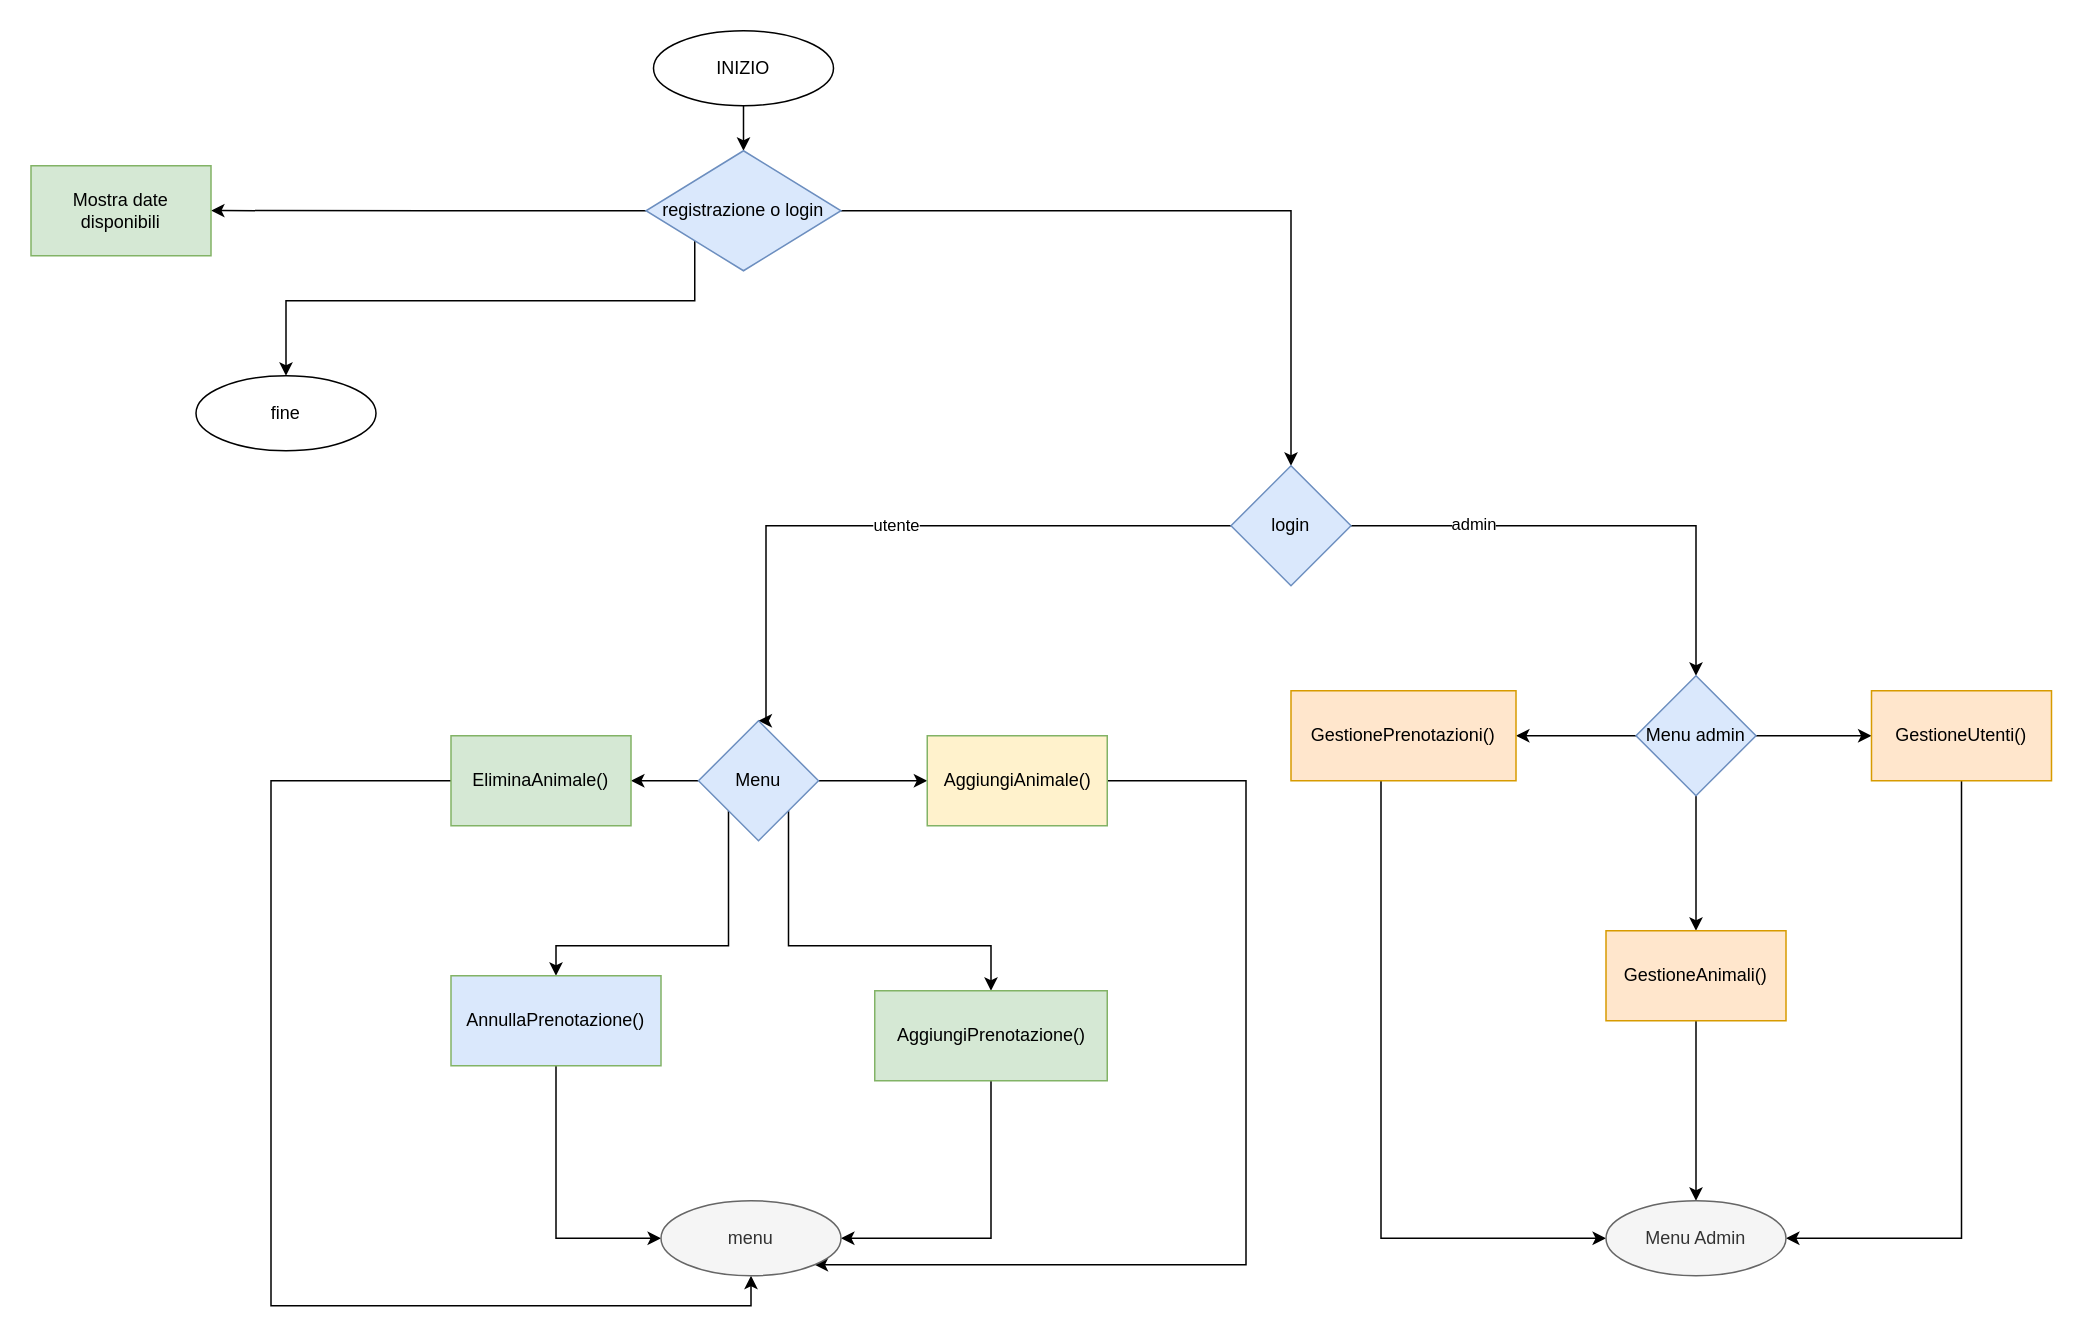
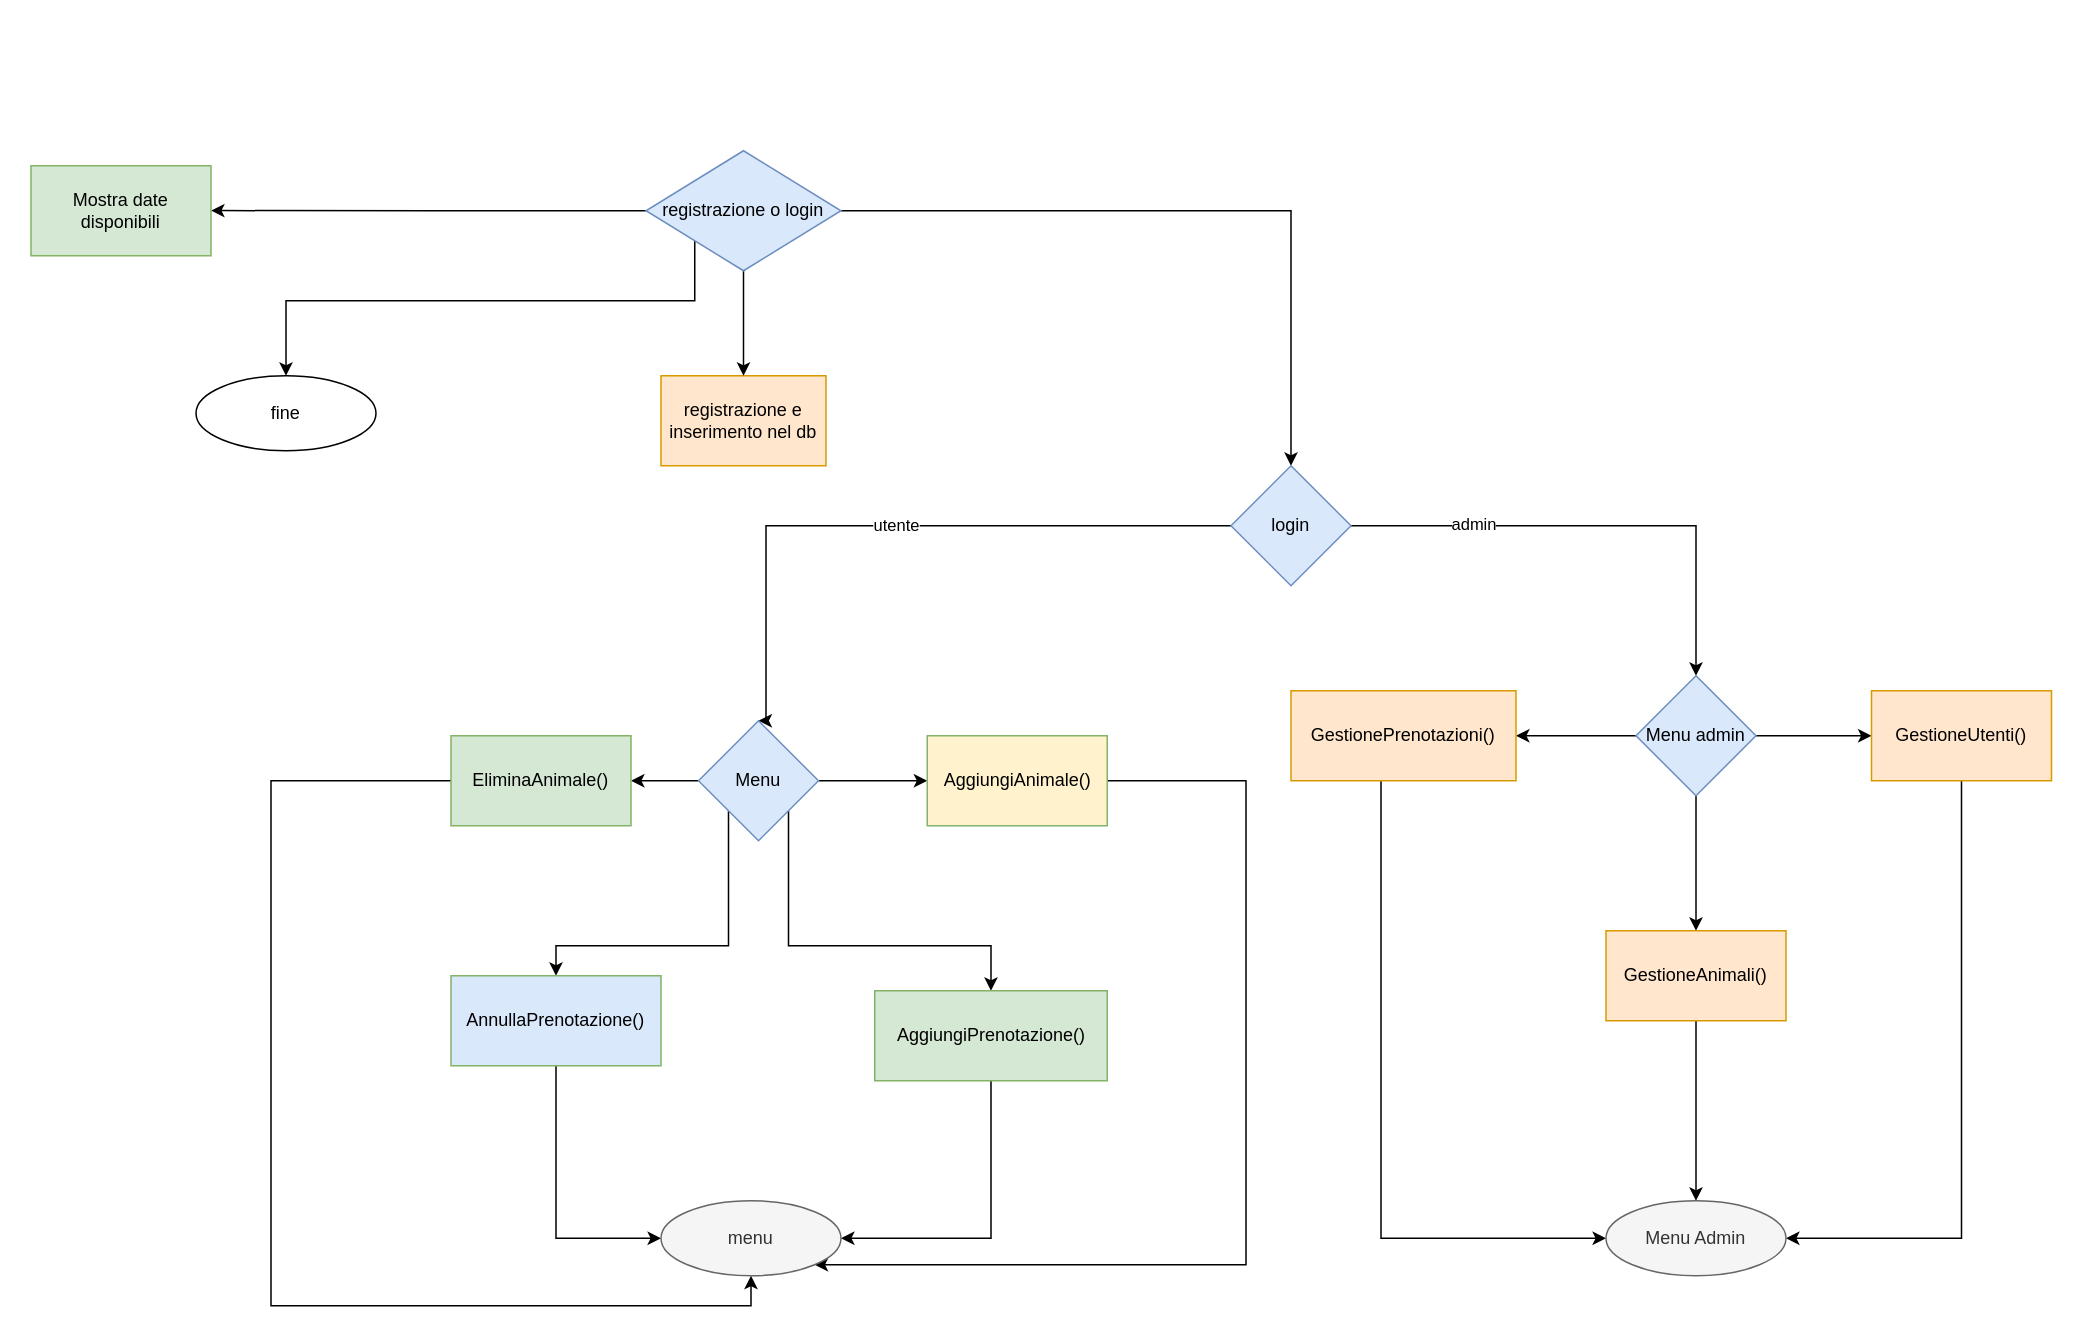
node "INIZIO": removed
edge "INIZIO" -> "registrazione o login": removed
edge "registrazione o login" -> "registrazione e inserimento nel db": added
node "registrazione e inserimento nel db": added
